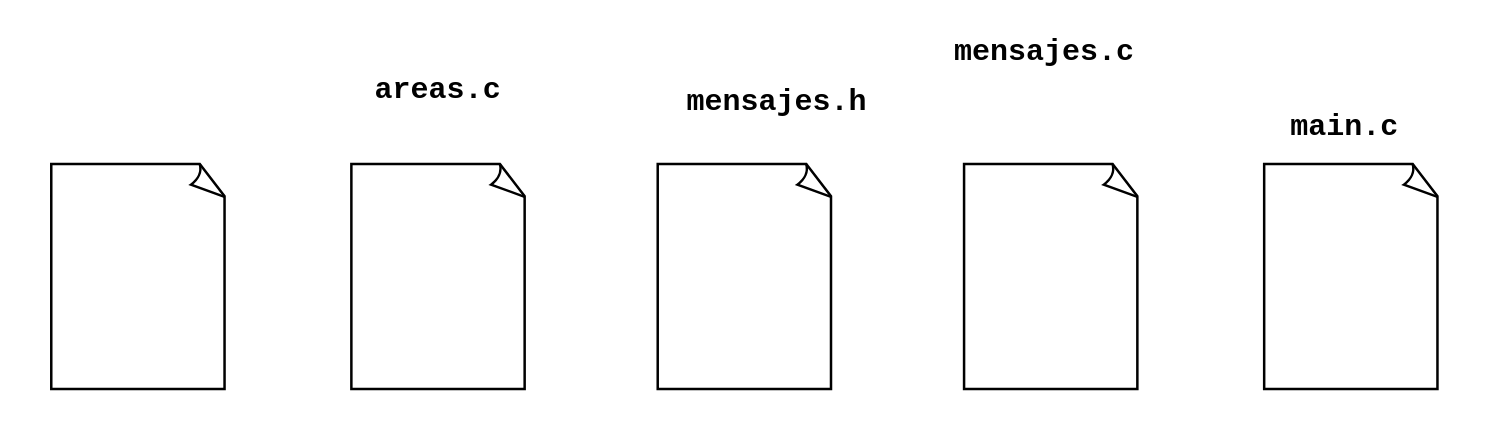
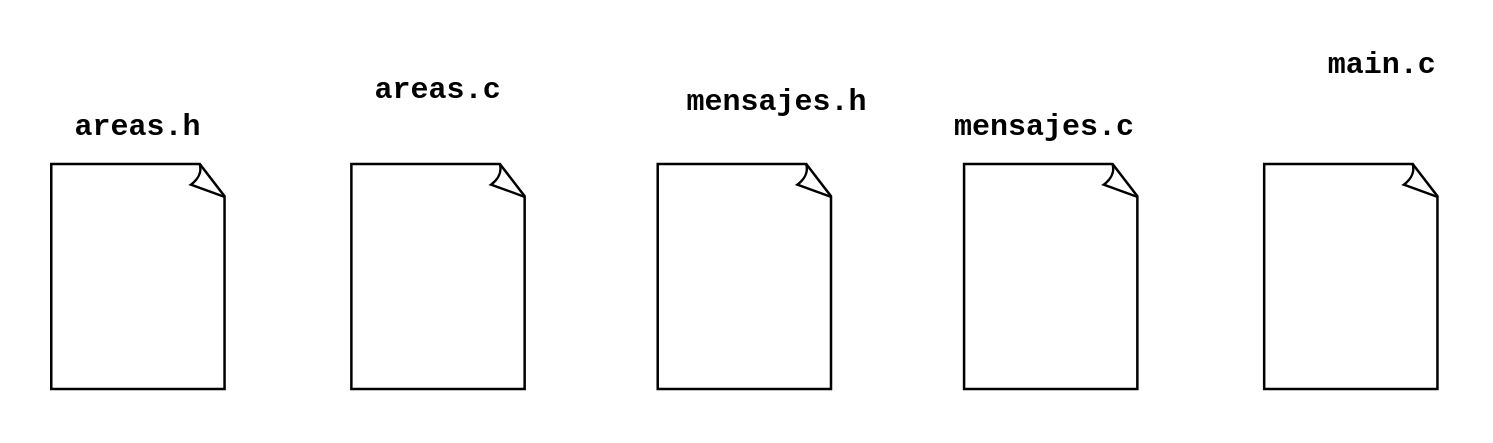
node "mensajes.c": moved (1045, 51) -> (1045, 126)
node "areas.h": added
node "main.c": moved (1345, 126) -> (1383, 64)
